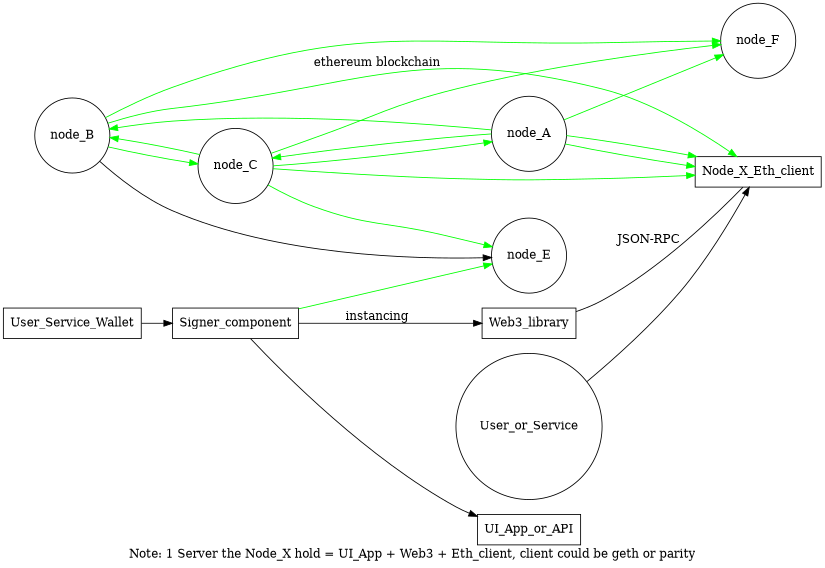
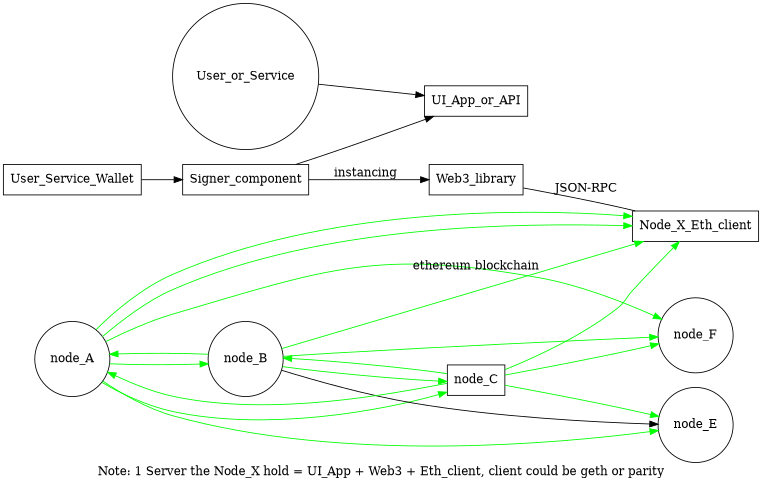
node "node_C": shape circle -> box
edge "Signer_component" -> "node_E": now "node_A" -> "node_E"
edge "User_or_Service" -> "Node_X_Eth_client": now "User_or_Service" -> "UI_App_or_API"
edge "node_B" -> "node_A": added
